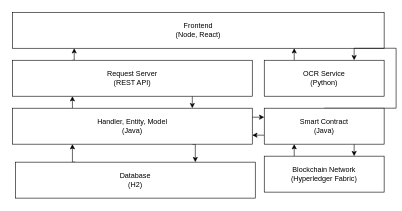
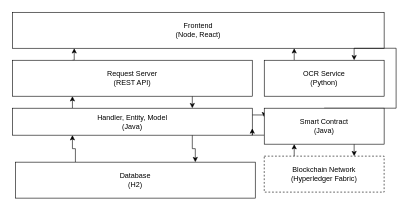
node "Handler, Entity, Model (Java)": size 240x36 -> 240x27
node "Blockchain Network (Hyperledger Fabric)": style solid -> dashed
